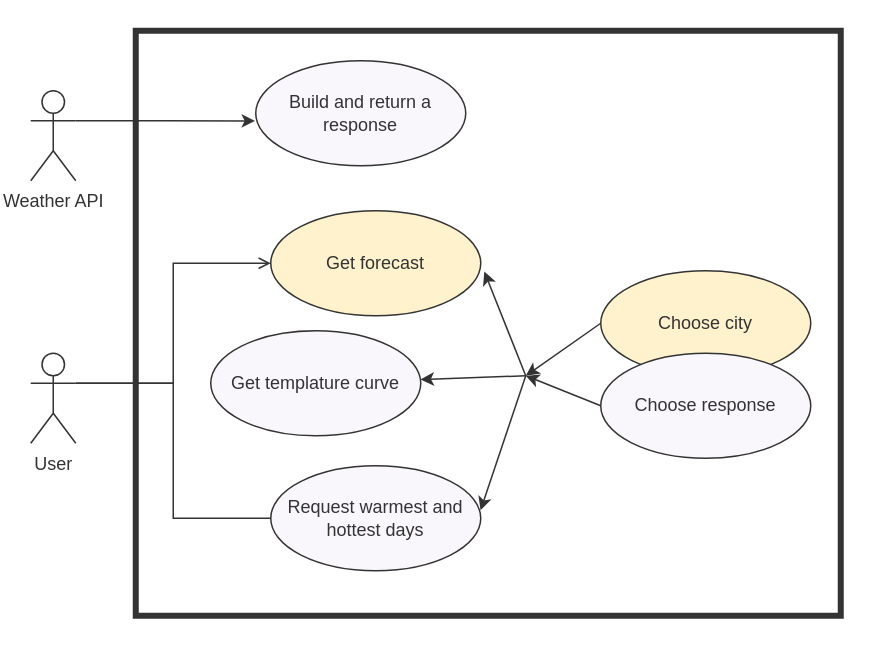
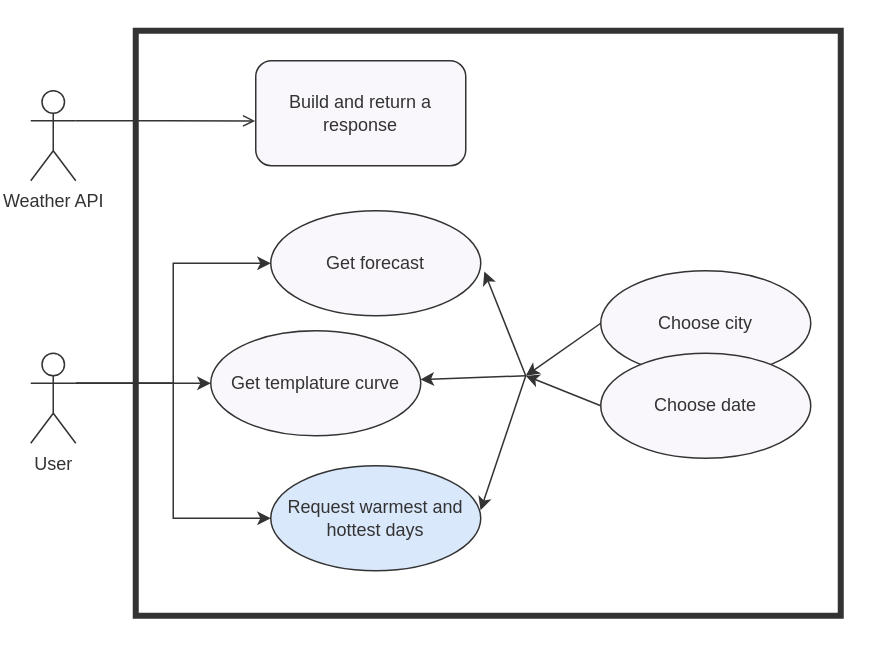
node "Build and return a response": shape ellipse -> rounded rectangle
edge "Weather API" -> "Build and return a response": arrowhead classic -> open
edge "User" -> "Get forecast": arrowhead open -> classic
node "Get forecast": fillcolor #fff2cc -> #f9f7fc
node "Choose city": fillcolor #fff2cc -> #f9f7fc
edge "User" -> "Get templature curve": added
node "Choose response": label "Choose response" -> "Choose date"
edge "User" -- "Request warmest and hottest days": arrowhead none -> classic
node "Request warmest and hottest days": fillcolor #f9f7fc -> #dae8fc
